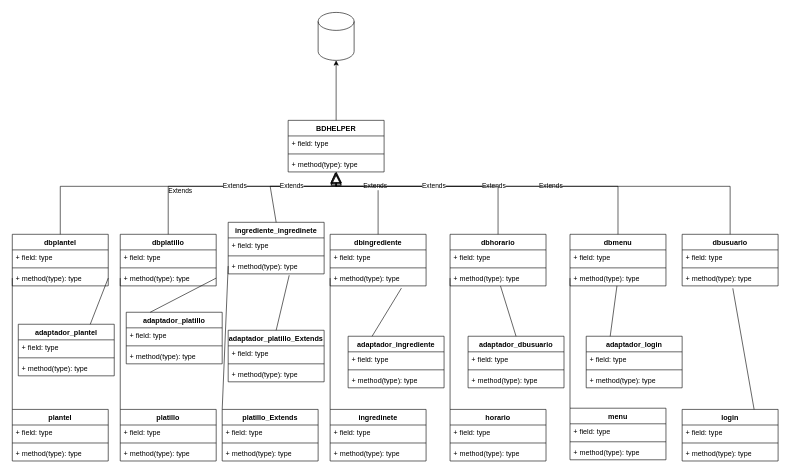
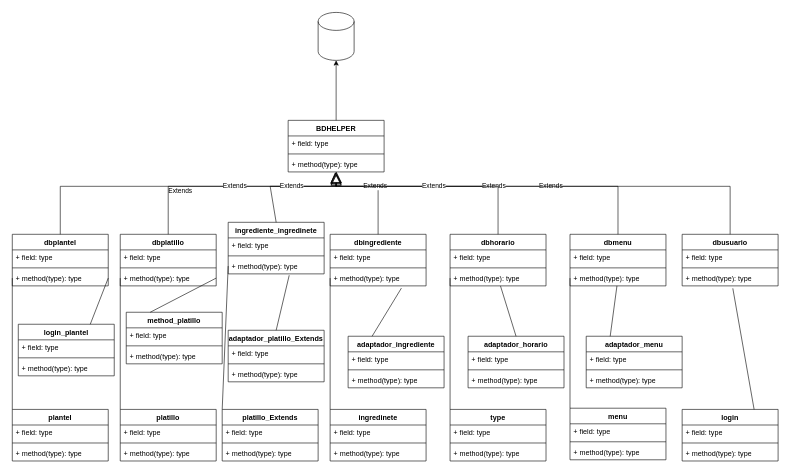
node "adaptador_platillo": label "adaptador_platillo" -> "method_platillo"
node "adaptador_plantel": label "adaptador_plantel" -> "login_plantel"
node "adaptador_dbusuario": label "adaptador_dbusuario" -> "adaptador_horario"
node "adaptador_login": label "adaptador_login" -> "adaptador_menu"
node "horario": label "horario" -> "type"
